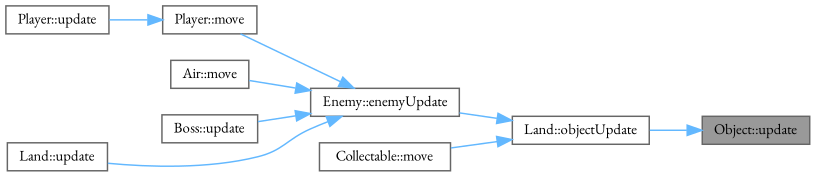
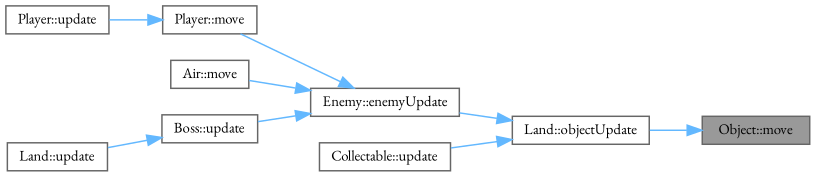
node "Object::update": label "Object::update" -> "Object::move"
node "Collectable::move": label "Collectable::move" -> "Collectable::update"
edge "Land::update" -> "Enemy::enemyUpdate": now "Land::update" -> "Boss::update"
